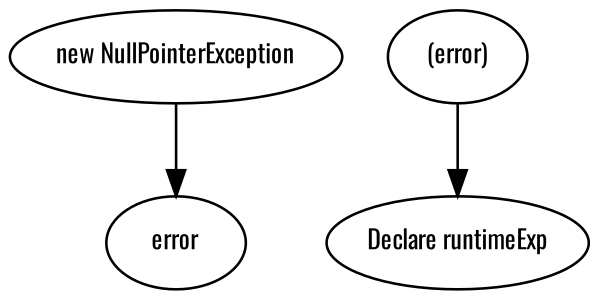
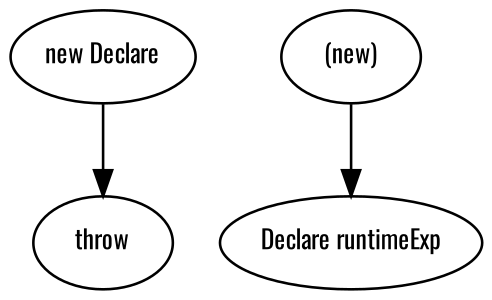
node "new NullPointerException": label "new NullPointerException" -> "new Declare"
node "(error)": label "(error)" -> "(new)"
node "error": label "error" -> "throw"
